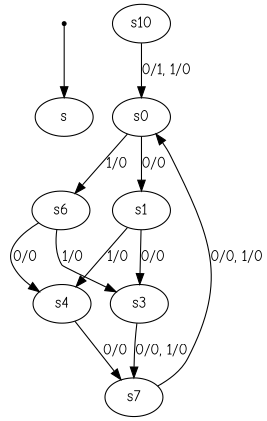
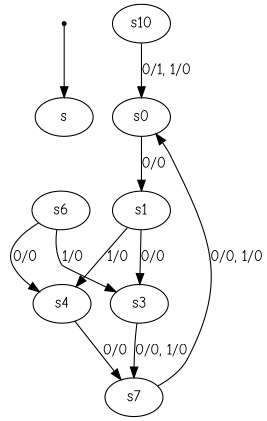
edge "s0" -> "s6": removed, label "1/0"
